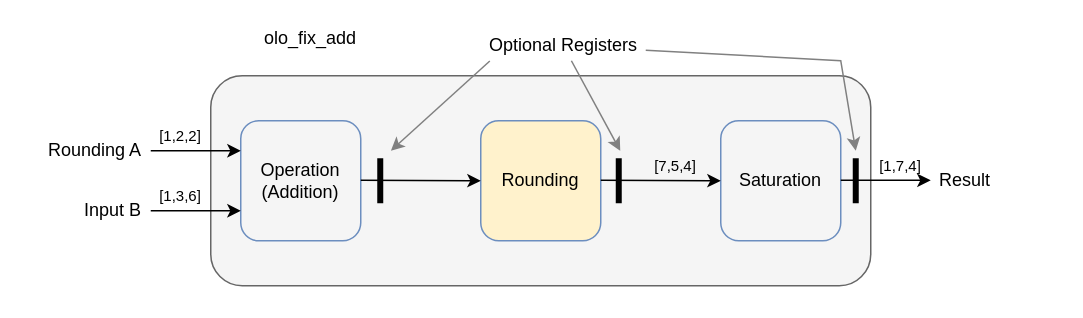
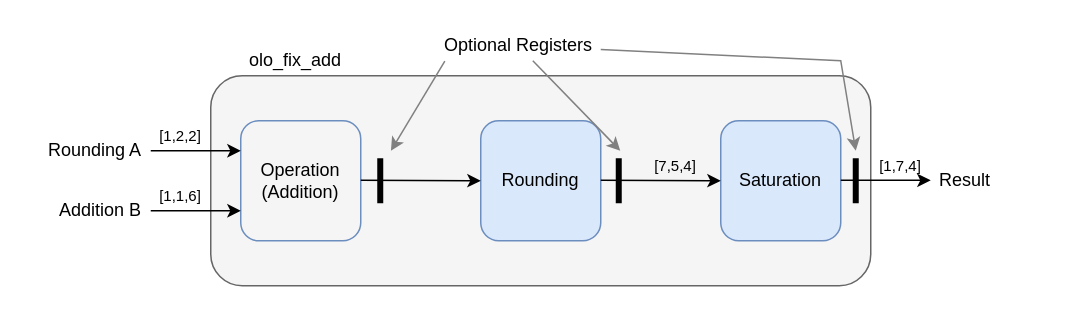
node "olo_fix_add": moved (316, 38) -> (301, 61)
node "Optional Registers": moved (563, 46) -> (518, 46)
node "Rounding": fillcolor #fff2cc -> #dae8fc
node "Saturation": fillcolor #f5f5f5 -> #dae8fc
node "[1,3,6]": label "[1,3,6]" -> "[1,1,6]"
node "Input B": label "Input B" -> "Addition B"
